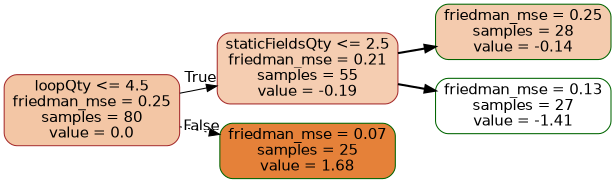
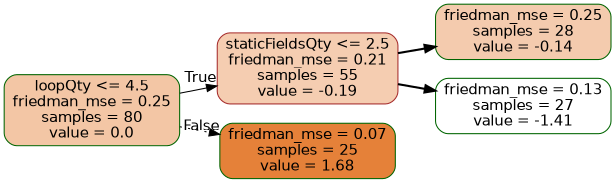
node "loopQty <= 4.5 friedman_mse = 0.25 samples = 80 value = 0.0": color brown -> darkgreen
